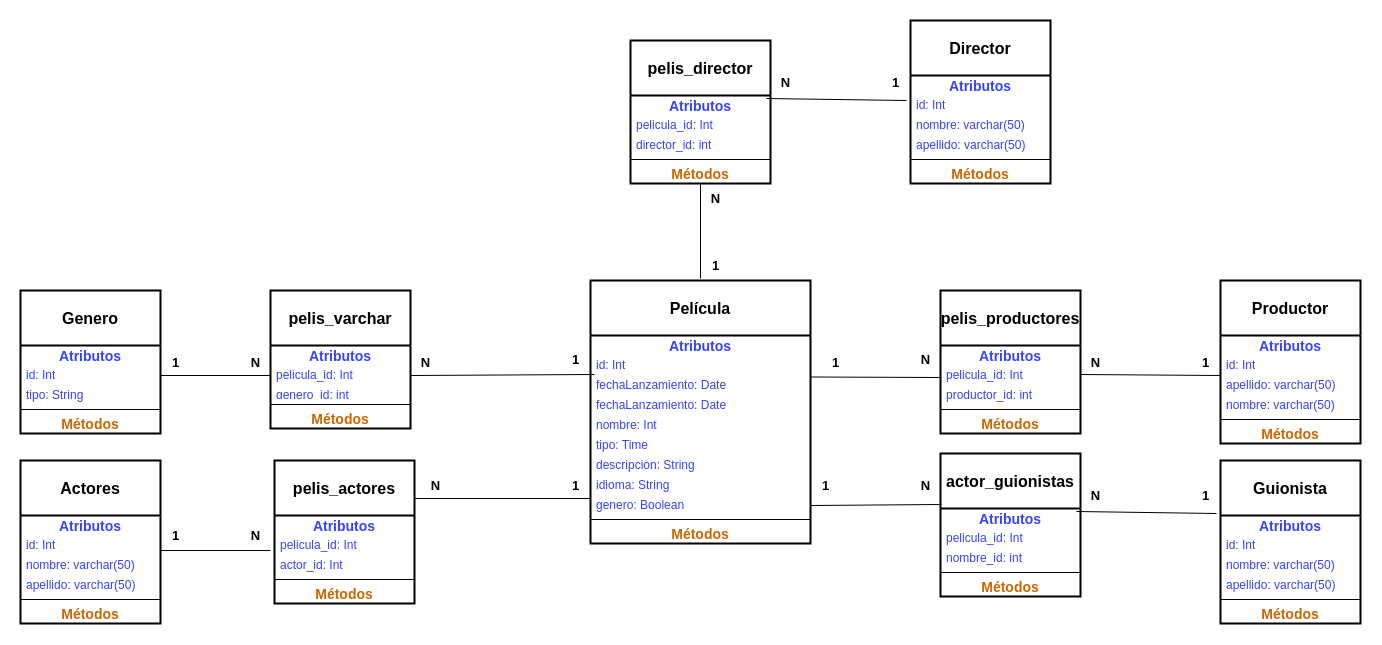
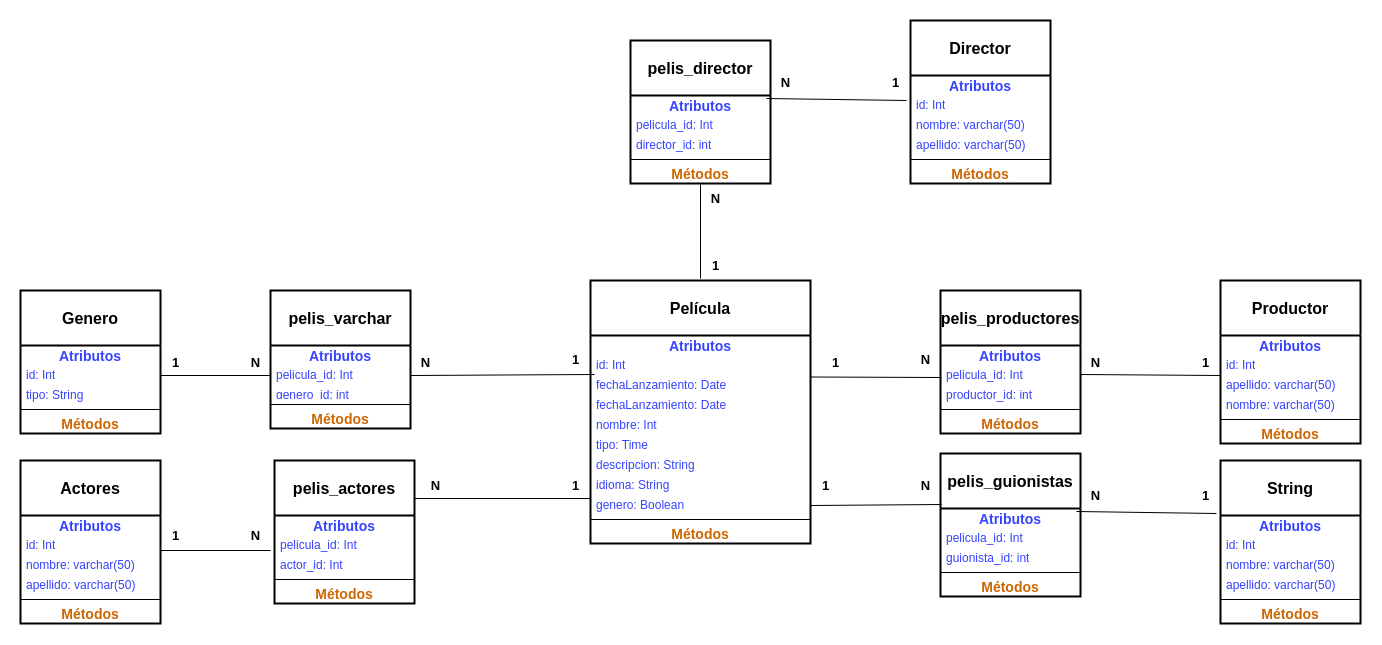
node "actor_guionistas": label "actor_guionistas" -> "pelis_guionistas"
node "Guionista": label "Guionista" -> "String"
node "nombre_id: int": label "nombre_id: int" -> "guionista_id: int"
